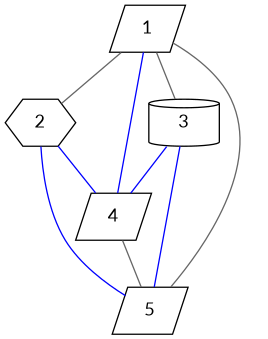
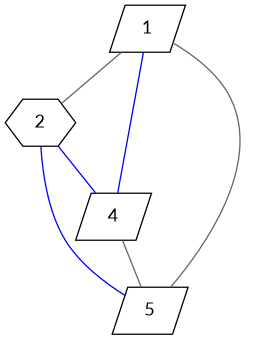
node "3": removed
